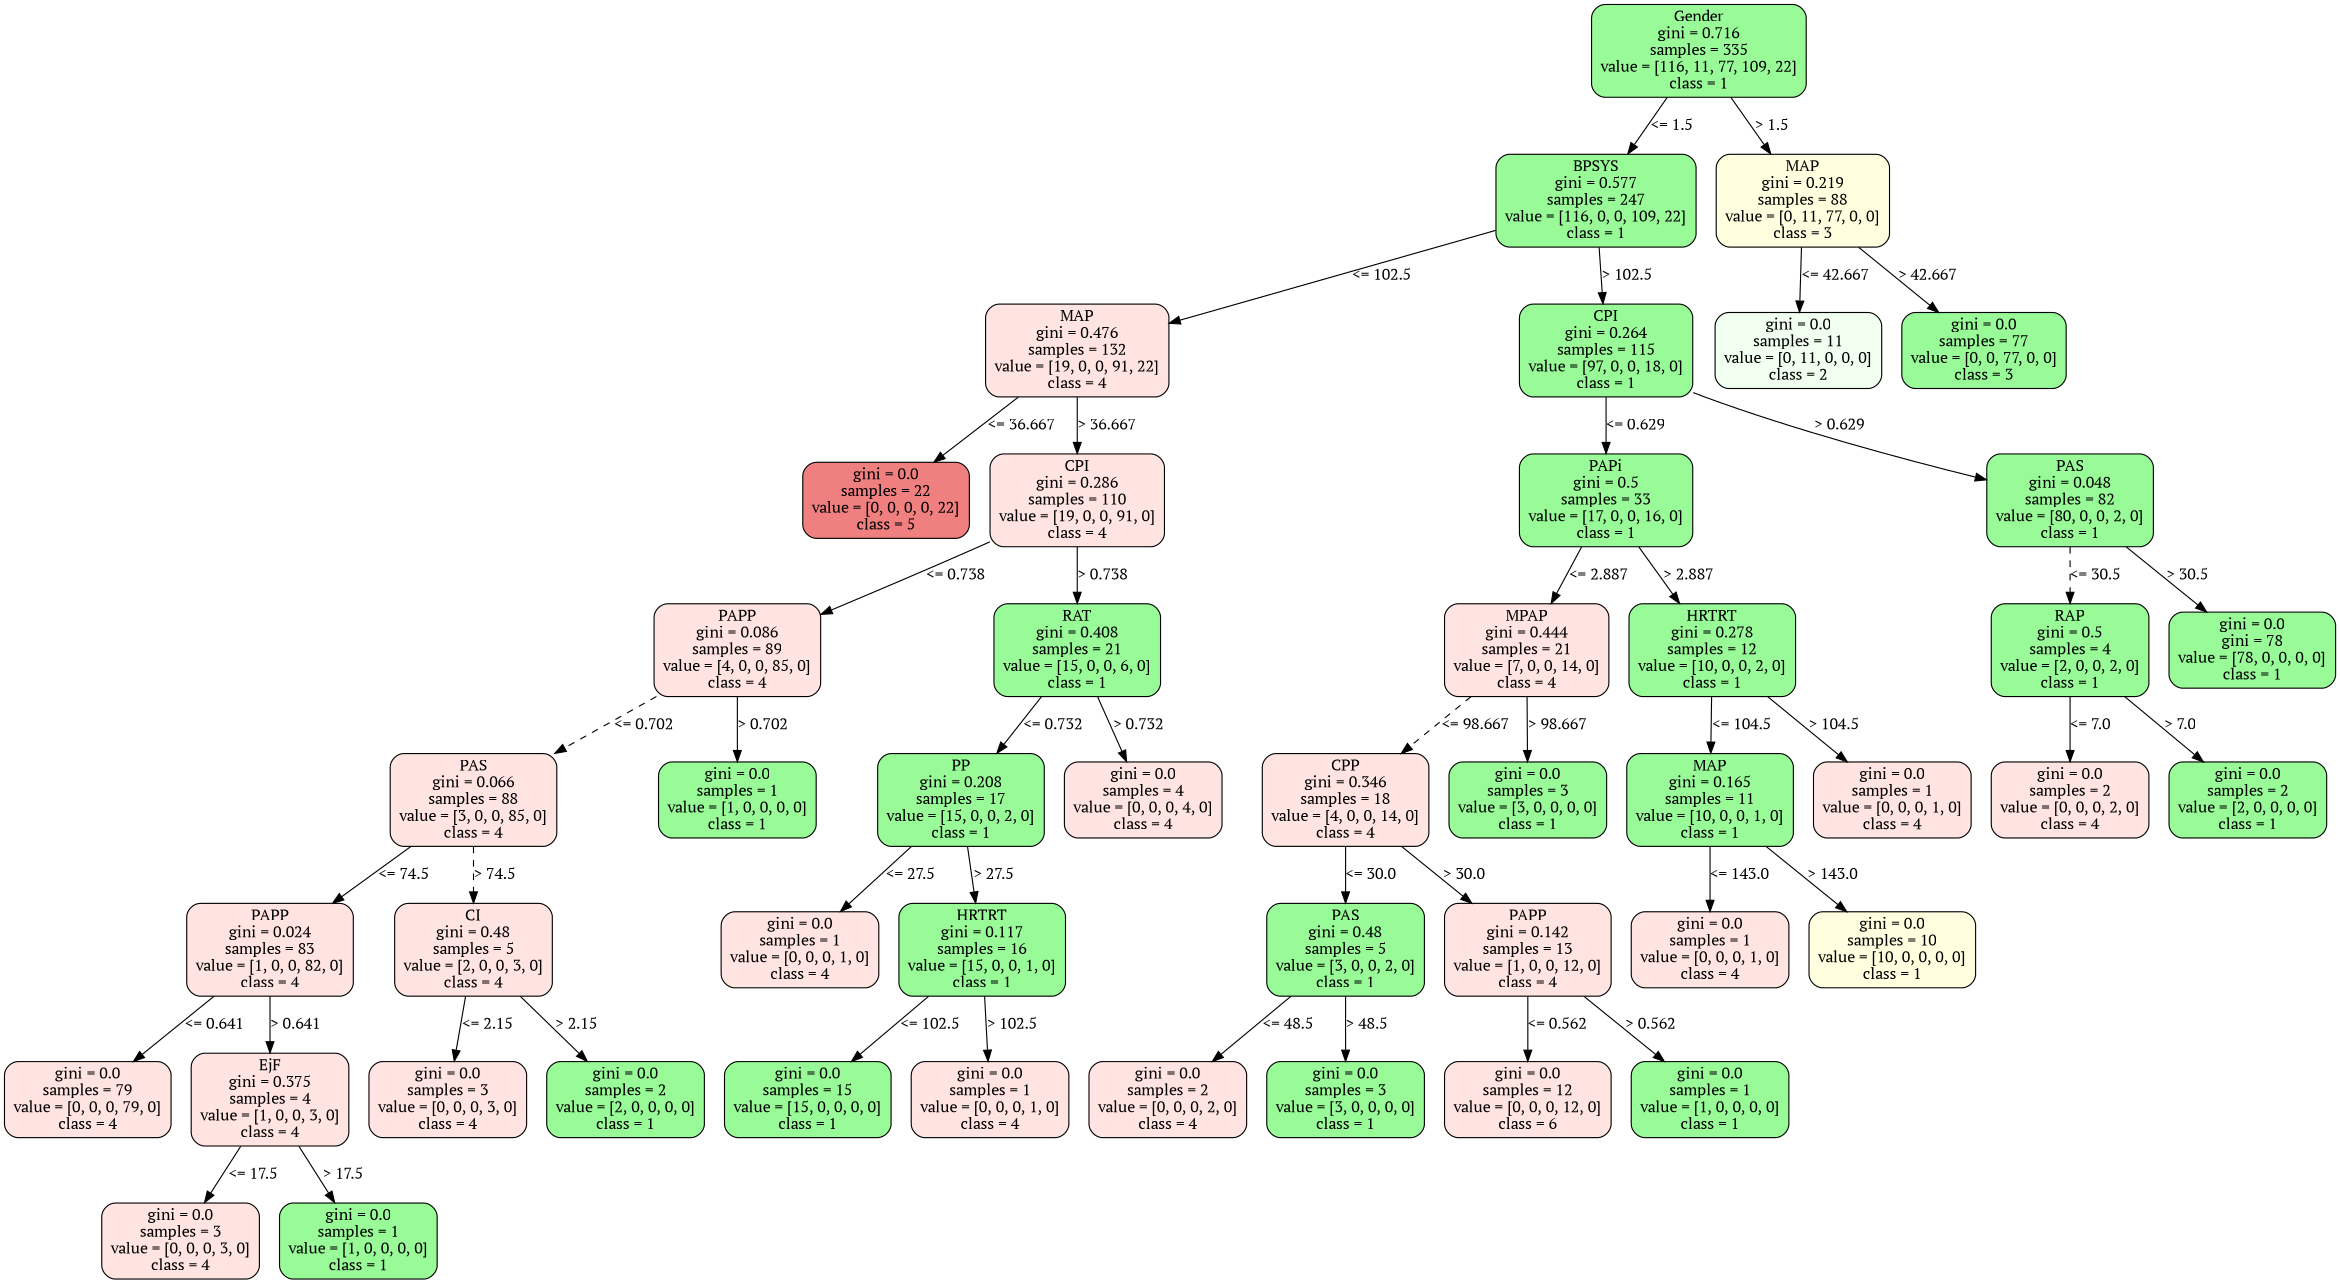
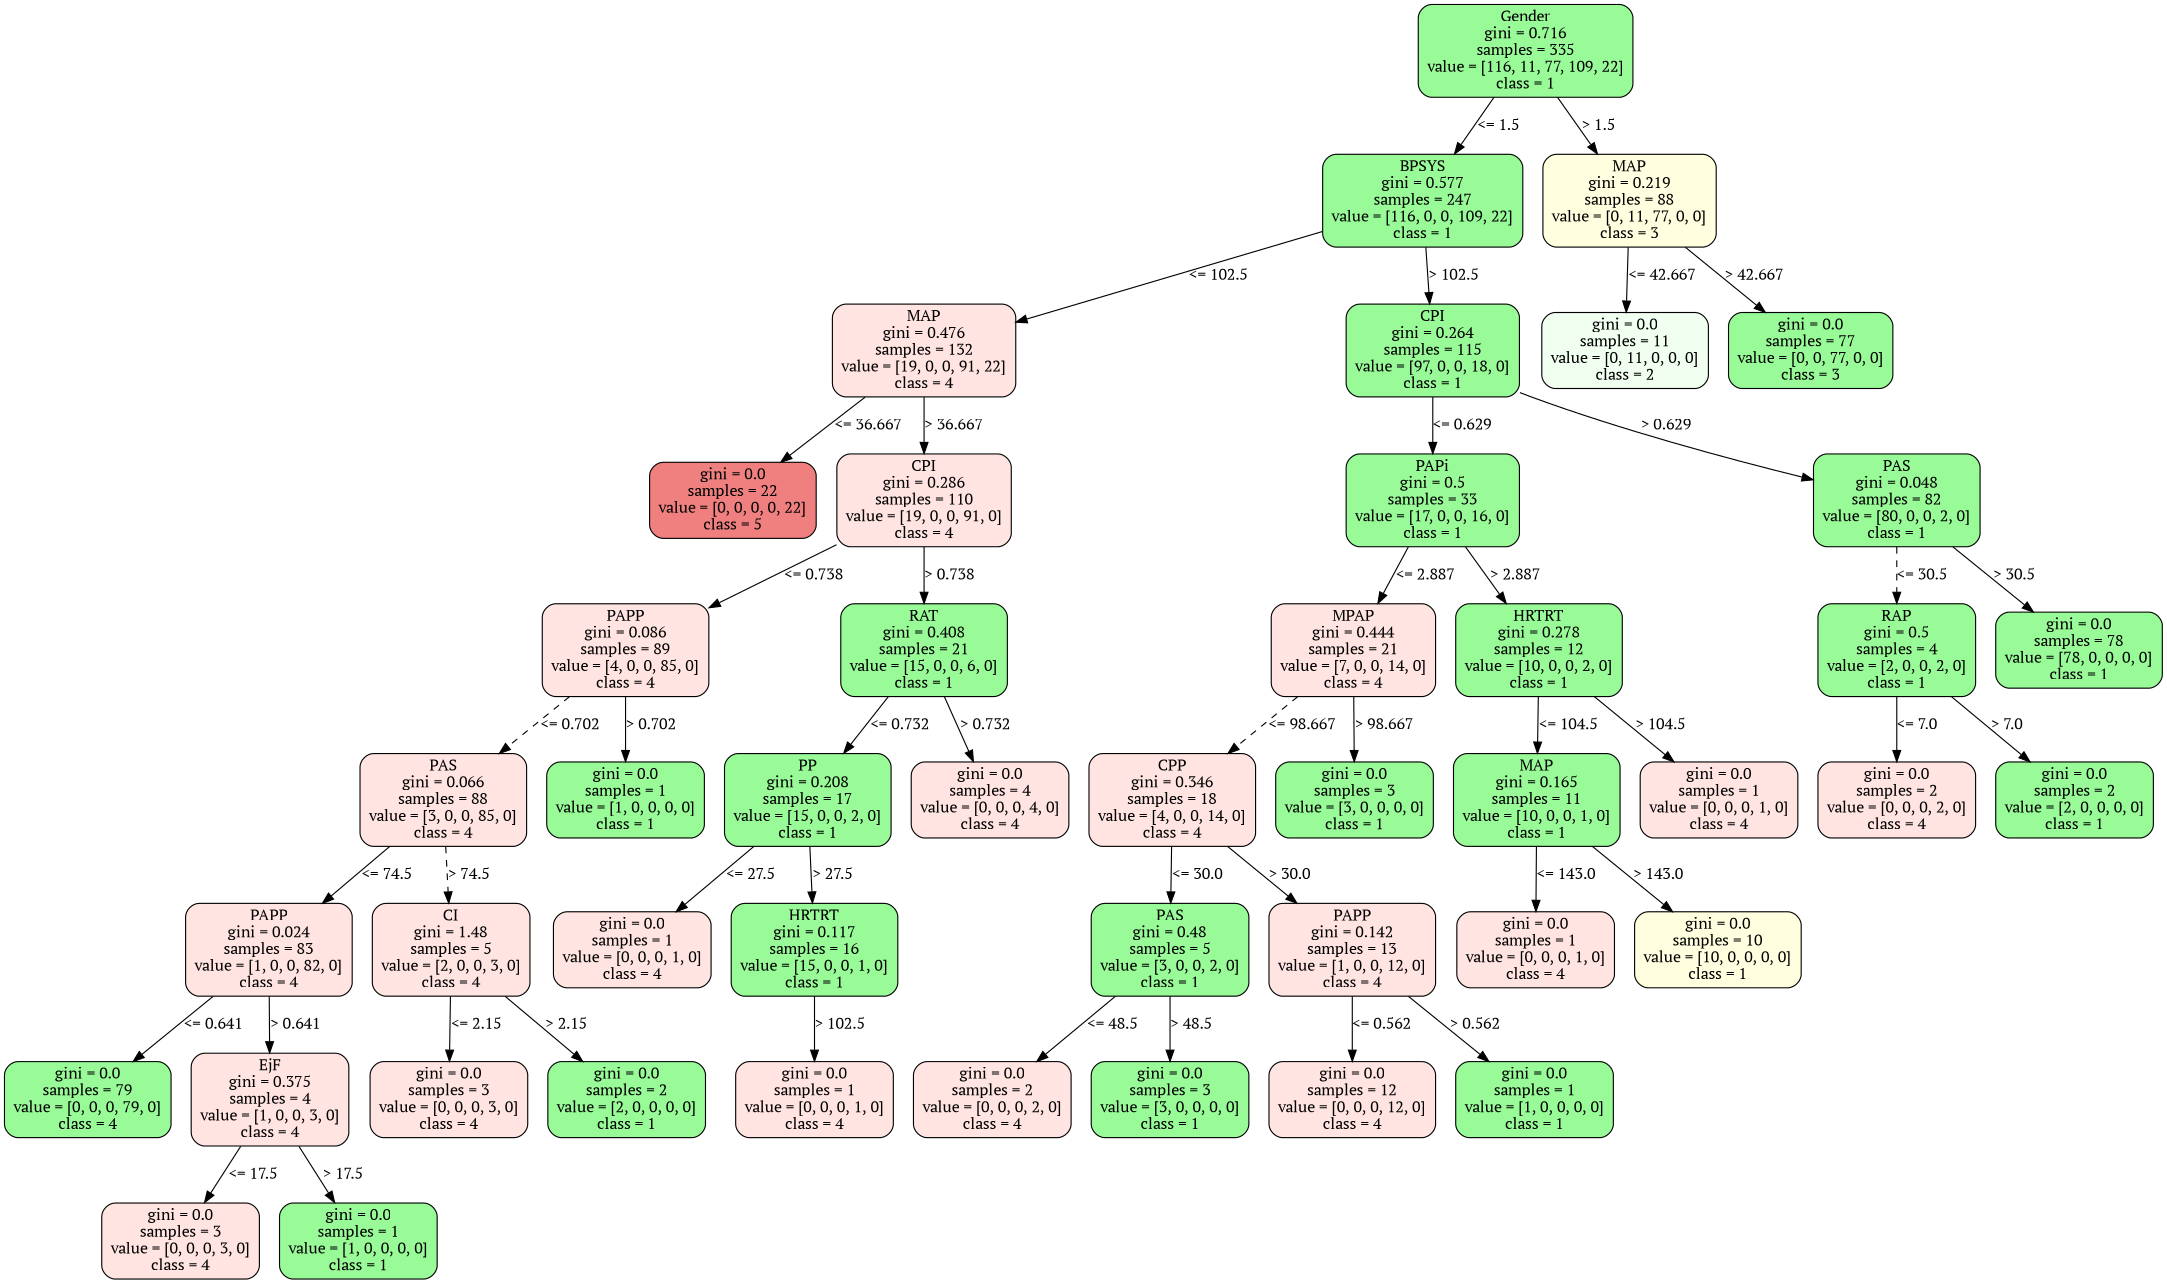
node "gini = 0.0 gini = 78 value = [78, 0, 0, 0, 0] class = 1": label "gini = 0.0 gini = 78 value = [78, 0, 0, 0, 0] class = 1" -> "gini = 0.0 samples = 78 value = [78, 0, 0, 0, 0] class = 1"
node "CI gini = 0.48 samples = 5 value = [2, 0, 0, 3, 0] class = 4": label "CI gini = 0.48 samples = 5 value = [2, 0, 0, 3, 0] class = 4" -> "CI gini = 1.48 samples = 5 value = [2, 0, 0, 3, 0] class = 4"
node "gini = 0.0 samples = 79 value = [0, 0, 0, 79, 0] class = 4": fillcolor mistyrose -> palegreen
node "gini = 0.0 samples = 15 value = [15, 0, 0, 0, 0] class = 1": removed
node "gini = 0.0 samples = 12 value = [0, 0, 0, 12, 0] class = 6": label "gini = 0.0 samples = 12 value = [0, 0, 0, 12, 0] class = 6" -> "gini = 0.0 samples = 12 value = [0, 0, 0, 12, 0] class = 4"
